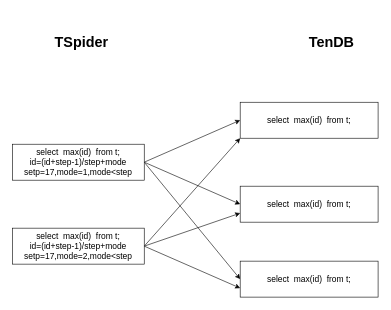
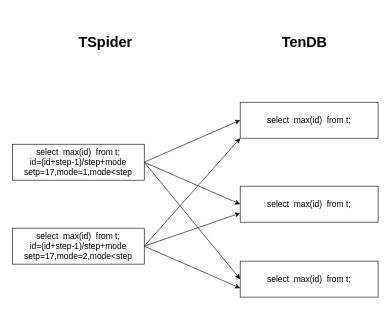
node "TSpider": moved (81, 42) -> (105, 42)
node "TenDB": moved (332, 42) -> (305, 42)
